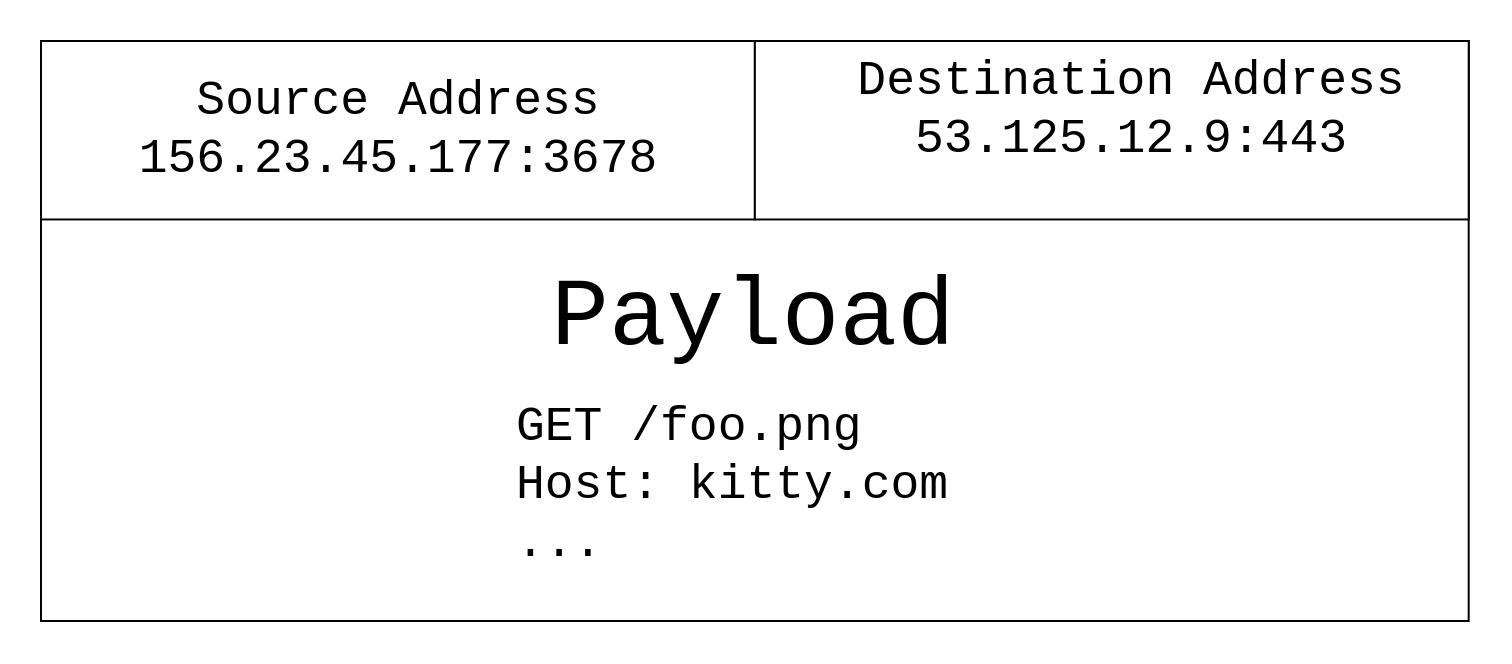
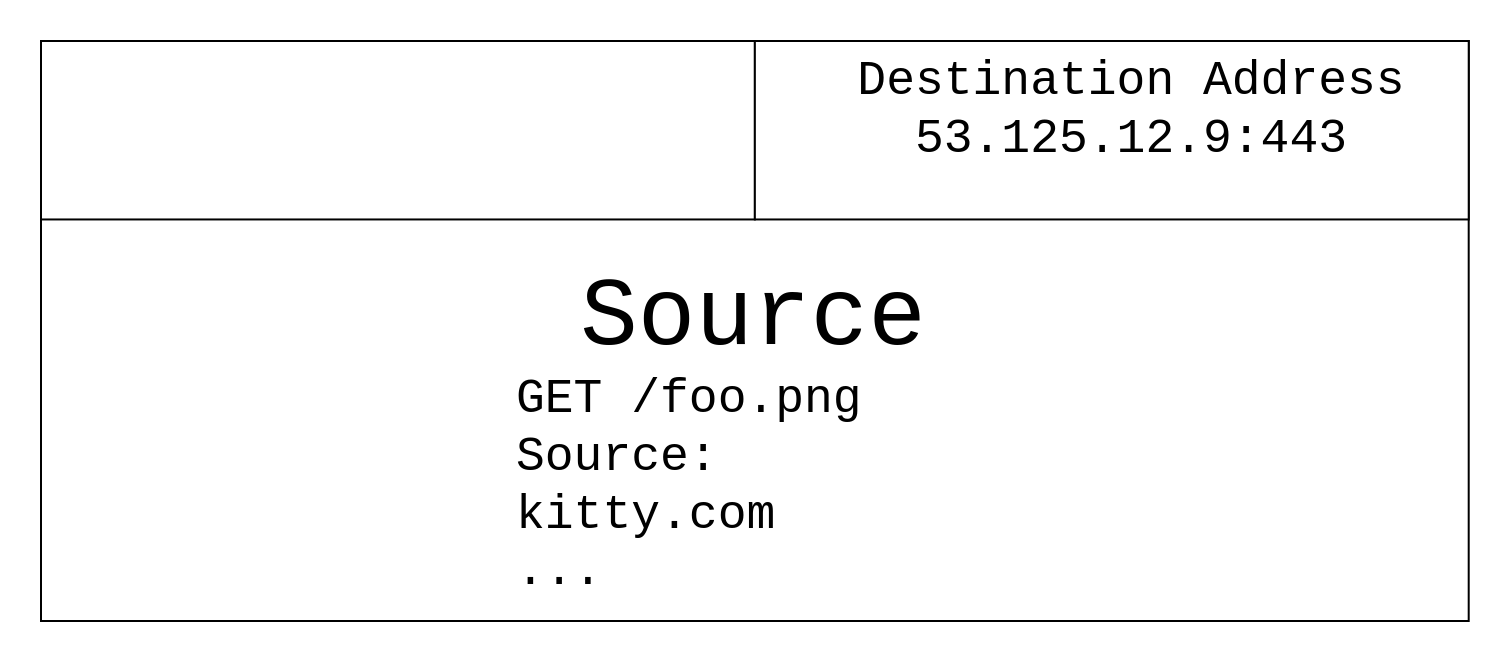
node "Source Address 156.23.45.177:3678": removed
node "Payload": label "Payload" -> "Source"
node "GET /foo.png Host: kitty.com ...": label "GET /foo.png Host: kitty.com ..." -> "GET /foo.png Source: kitty.com ..."
